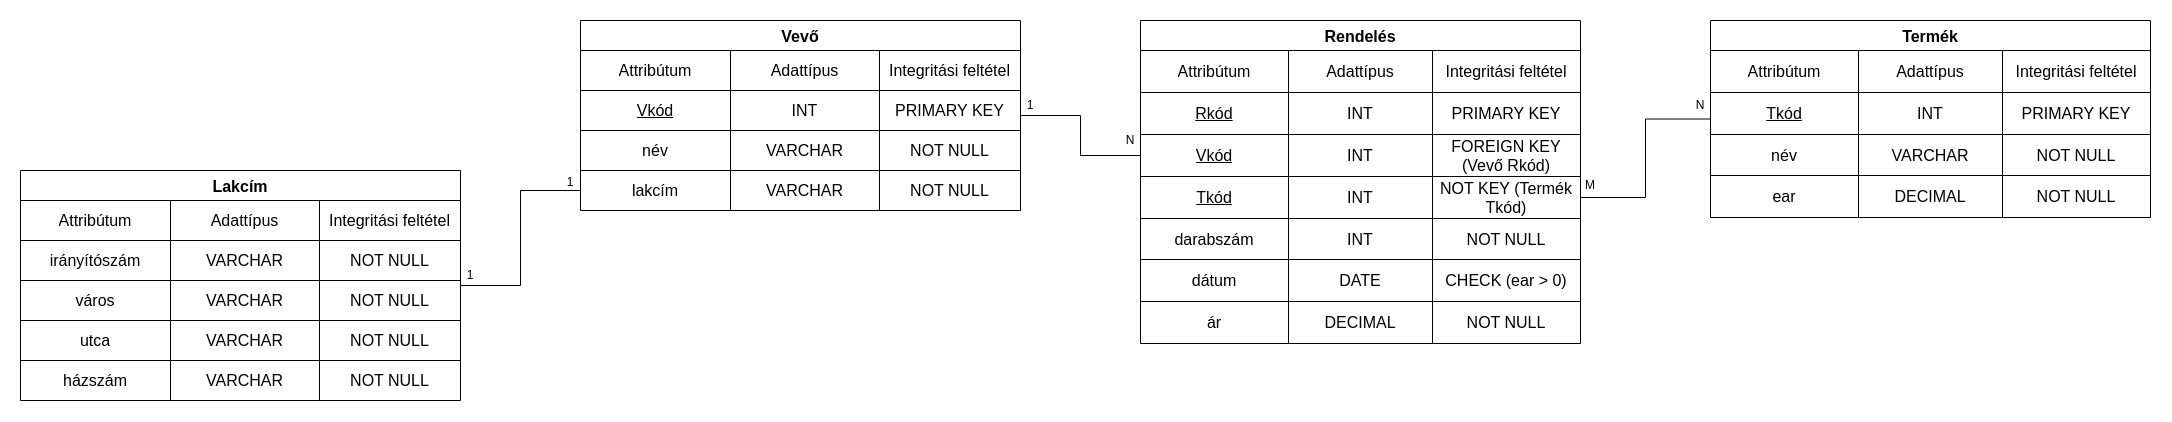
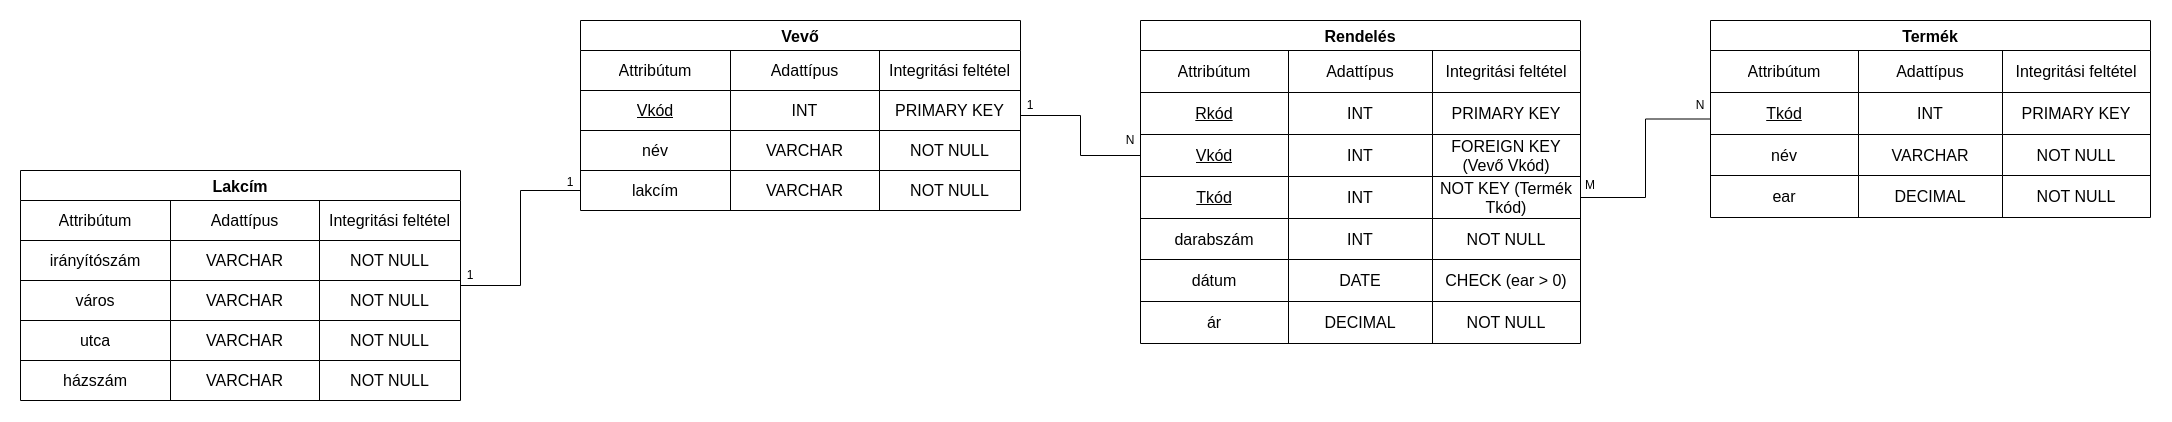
node "FOREIGN KEY (Vevő Rkód)": label "FOREIGN KEY (Vevő Rkód)" -> "FOREIGN KEY (Vevő Vkód)"
